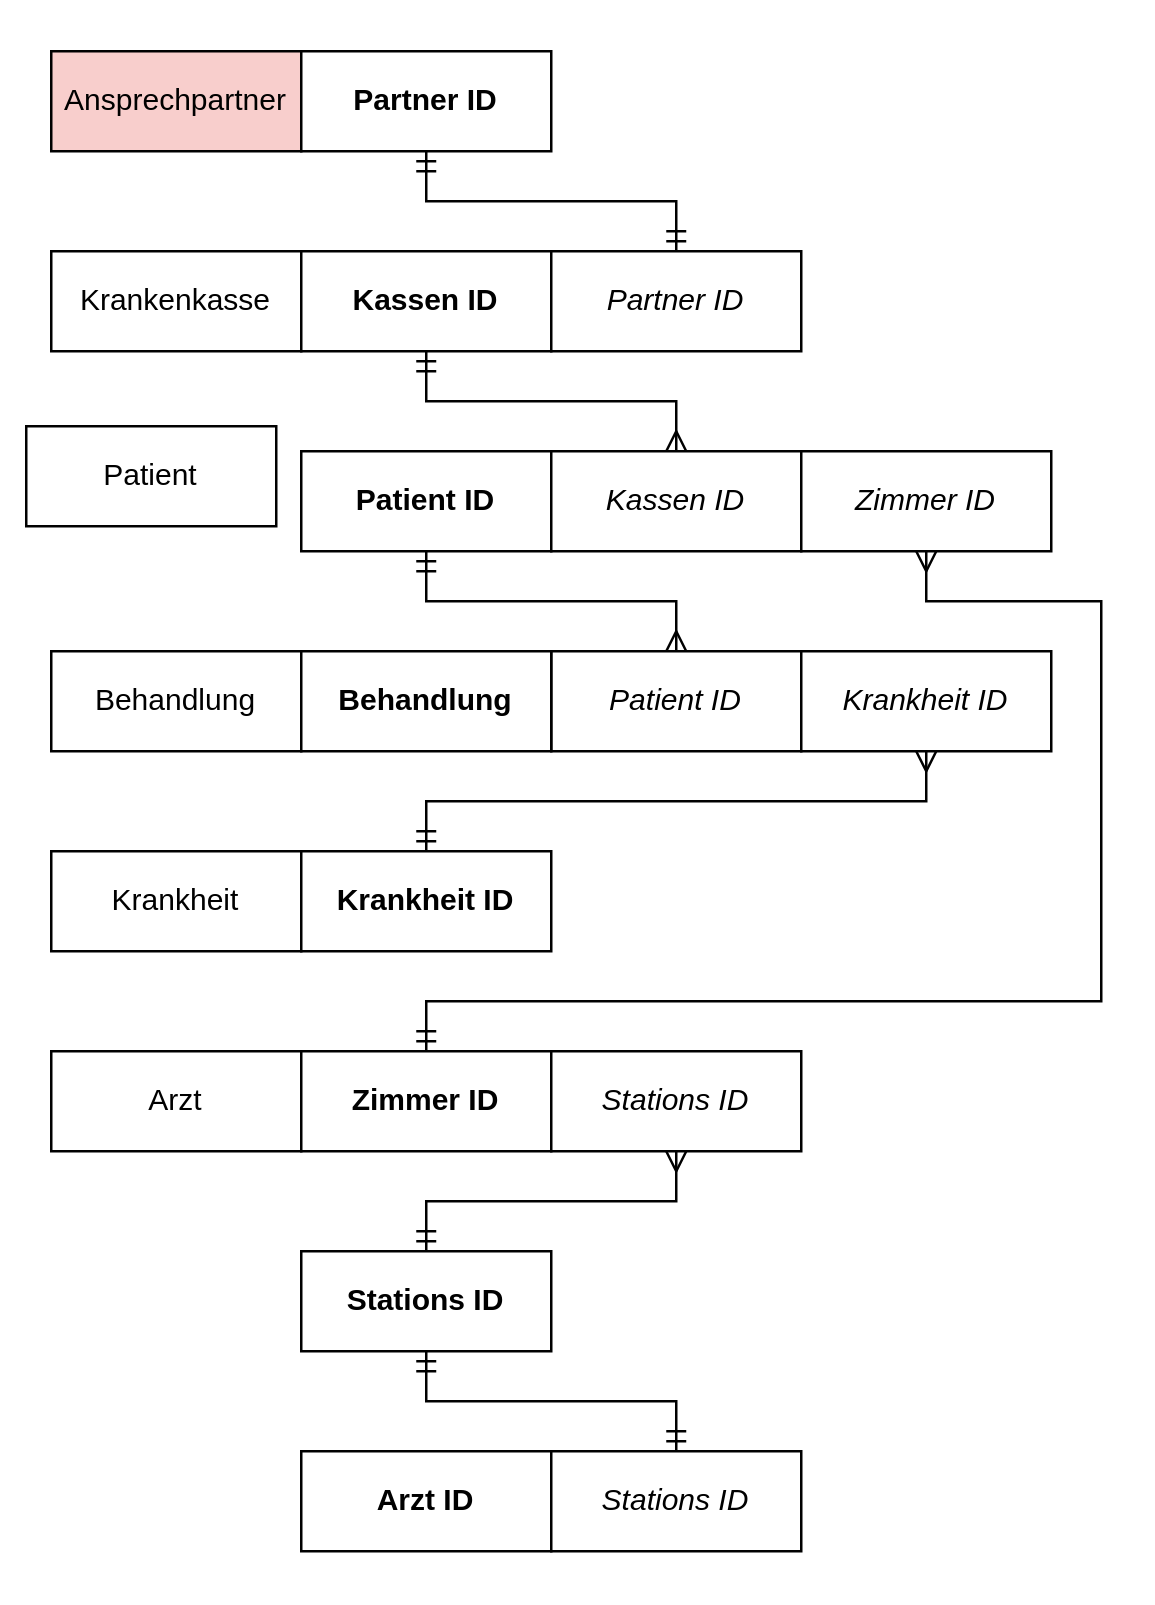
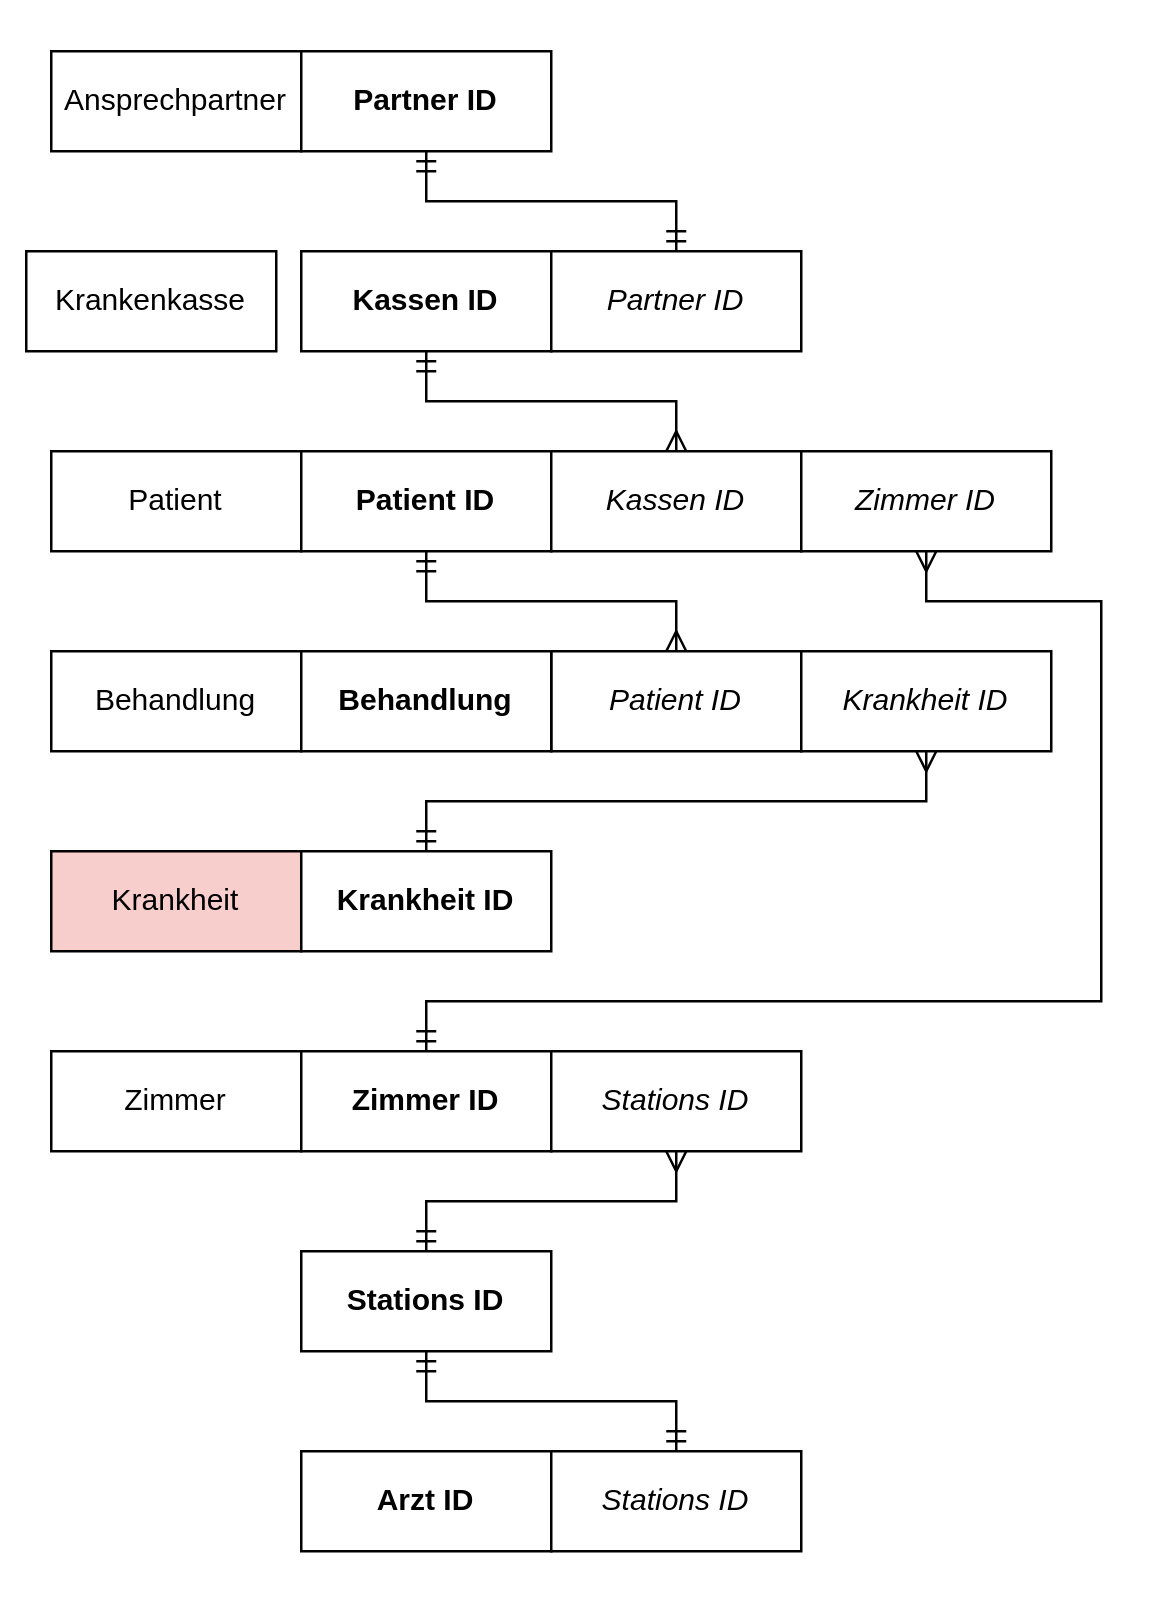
node "Ansprechpartner": fillcolor #f8cecc -> #ffffff
node "Krankenkasse": moved (176, 301) -> (151, 301)
node "Patient": moved (151, 476) -> (176, 501)
node "Krankheit": fillcolor #ffffff -> #f8cecc
node "Arzt": label "Arzt" -> "Zimmer"
